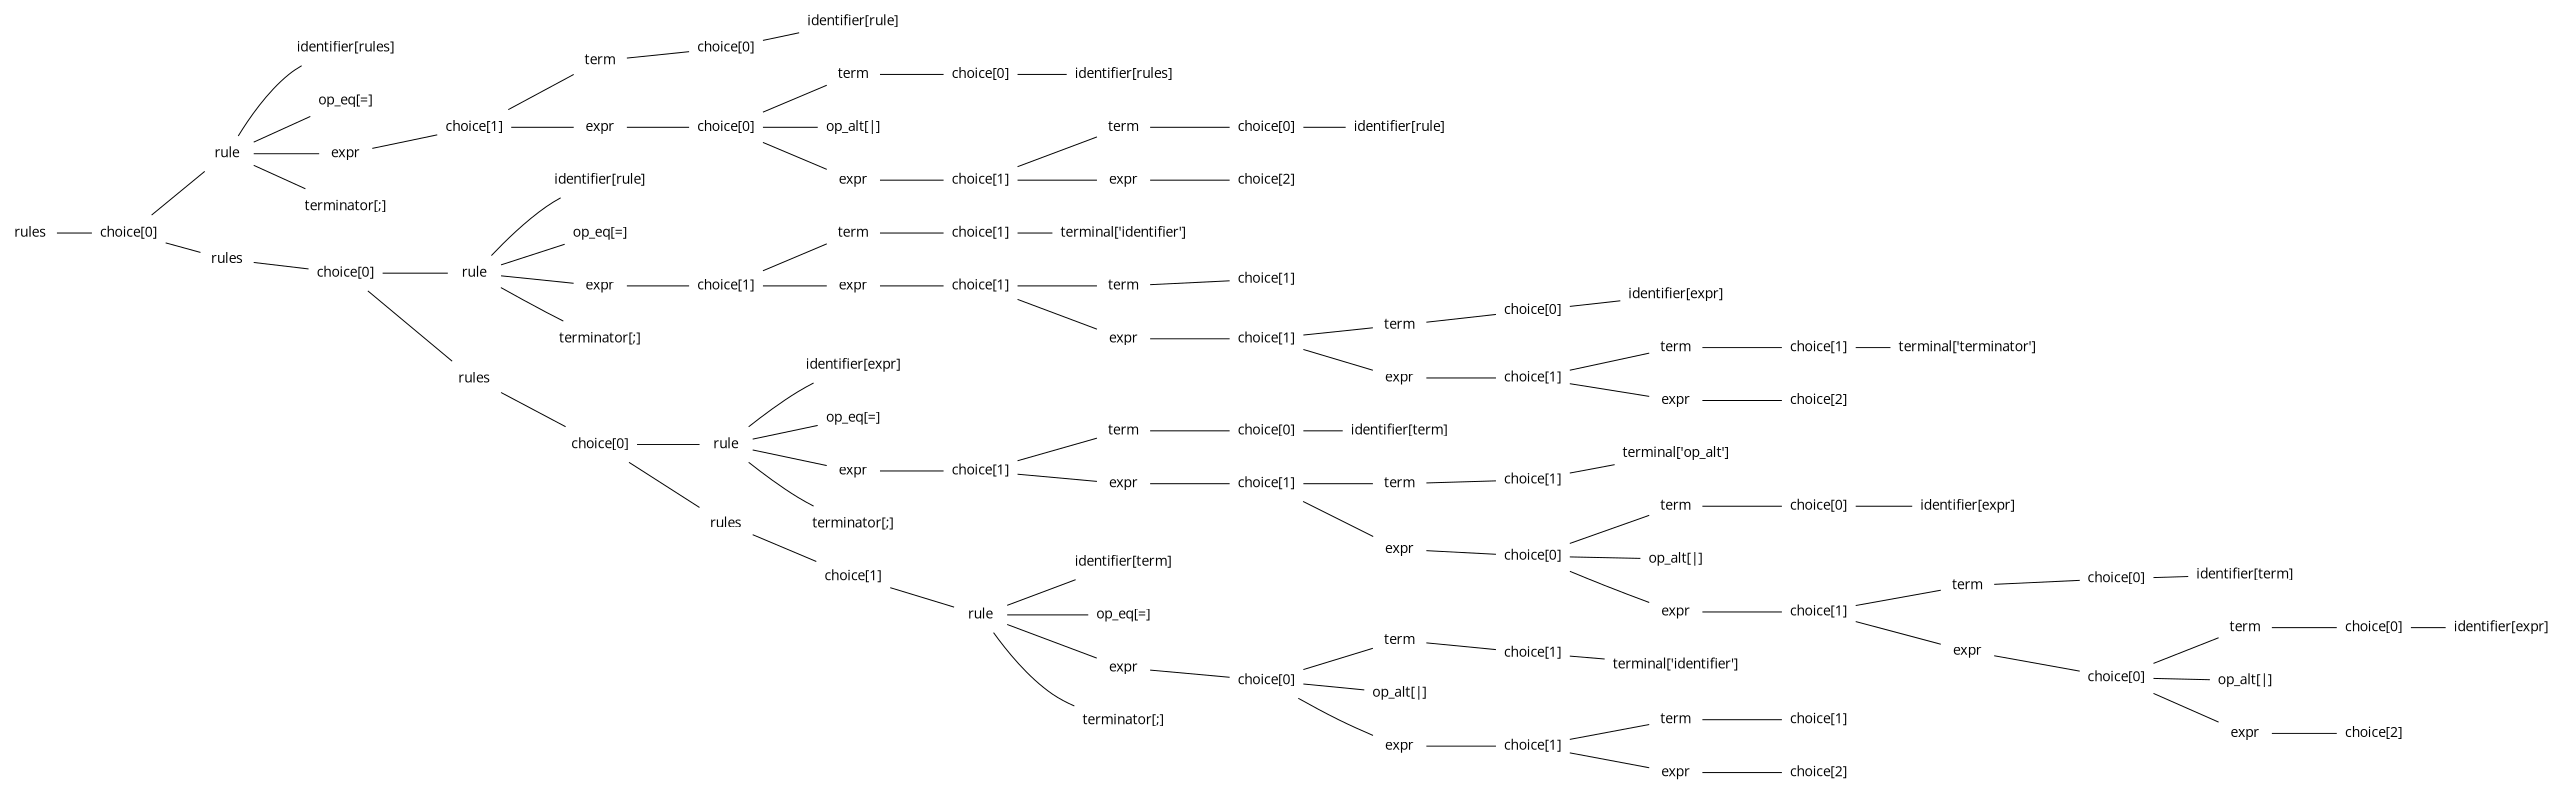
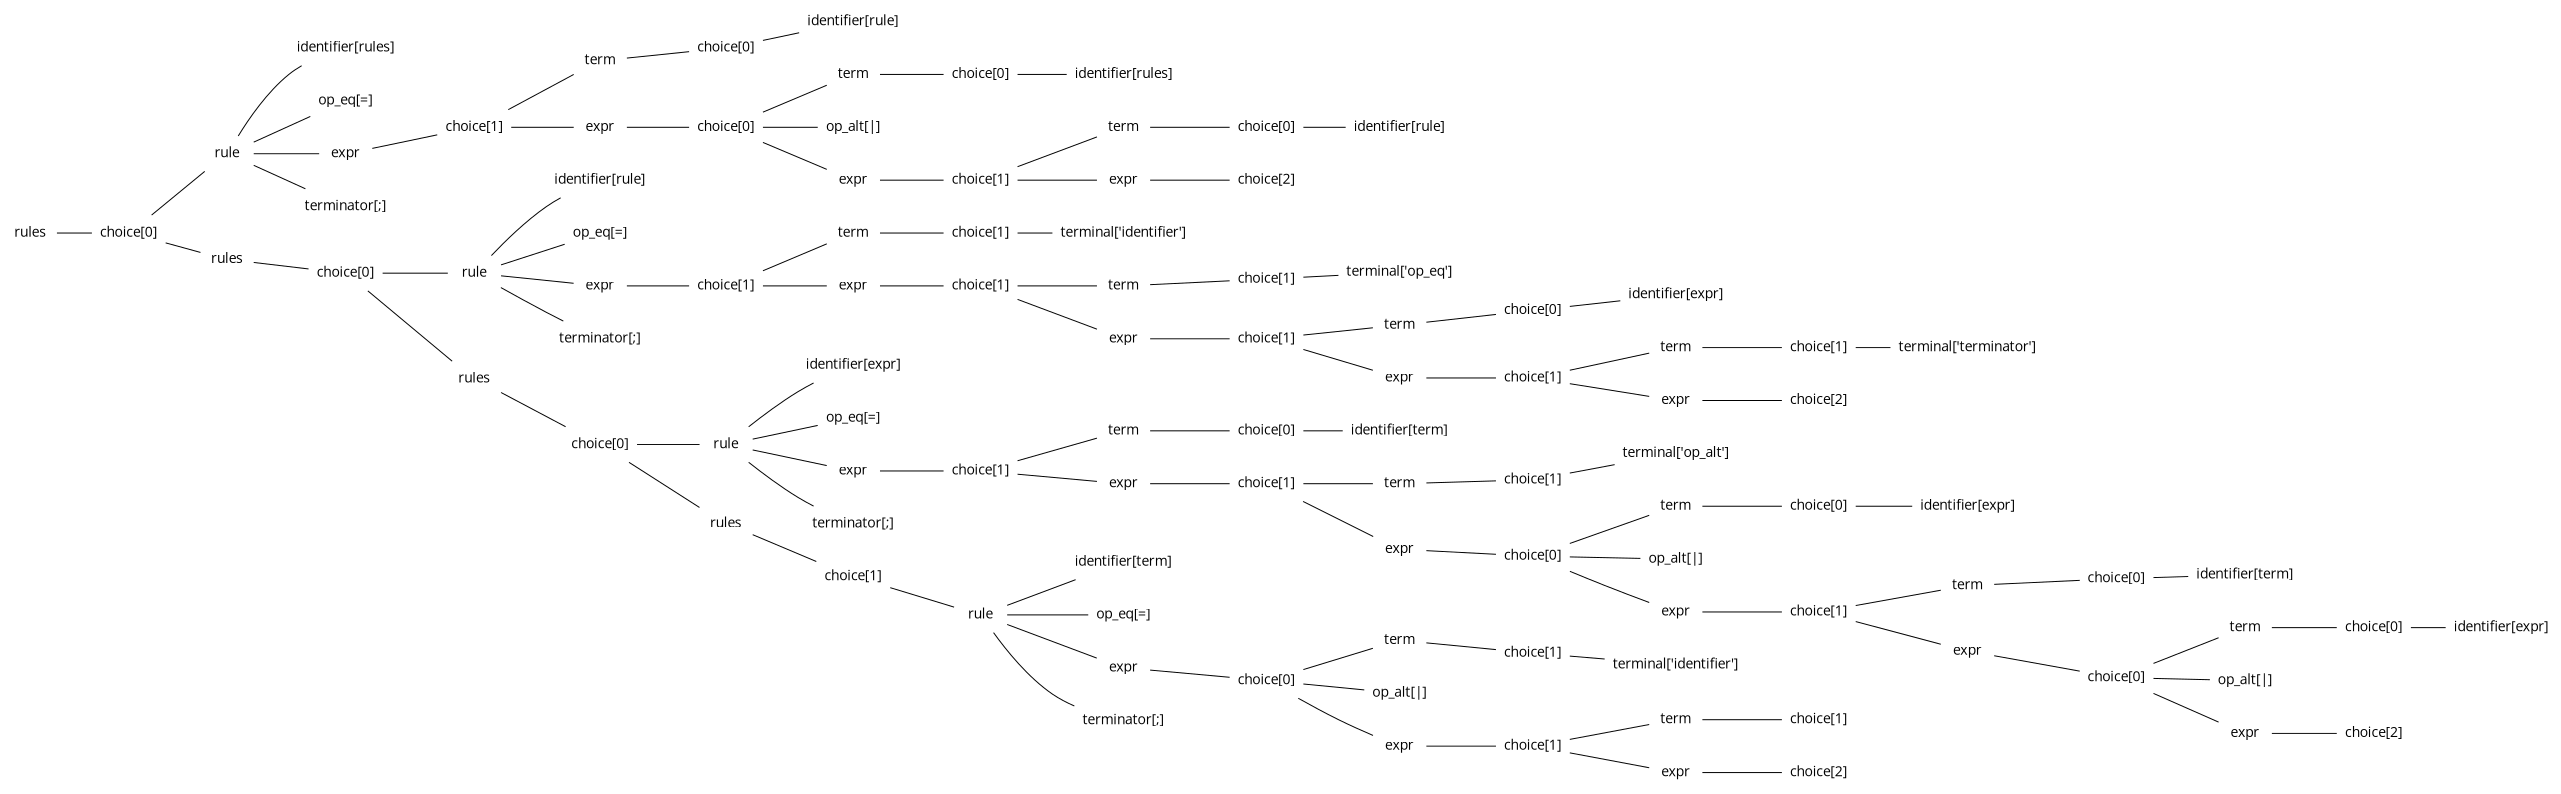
node "terminal['op_eq']": added
